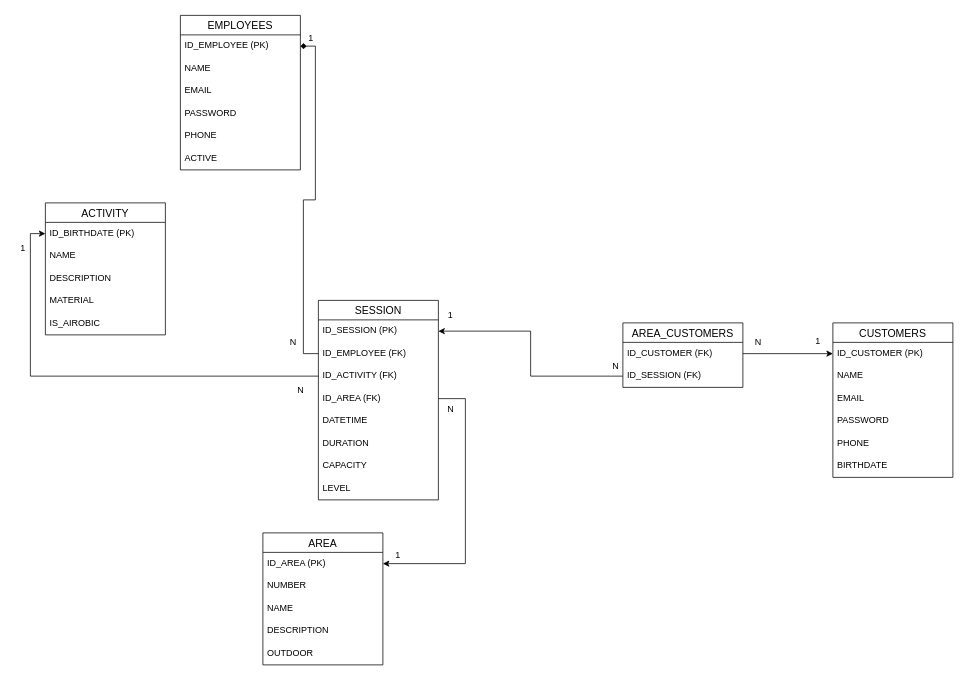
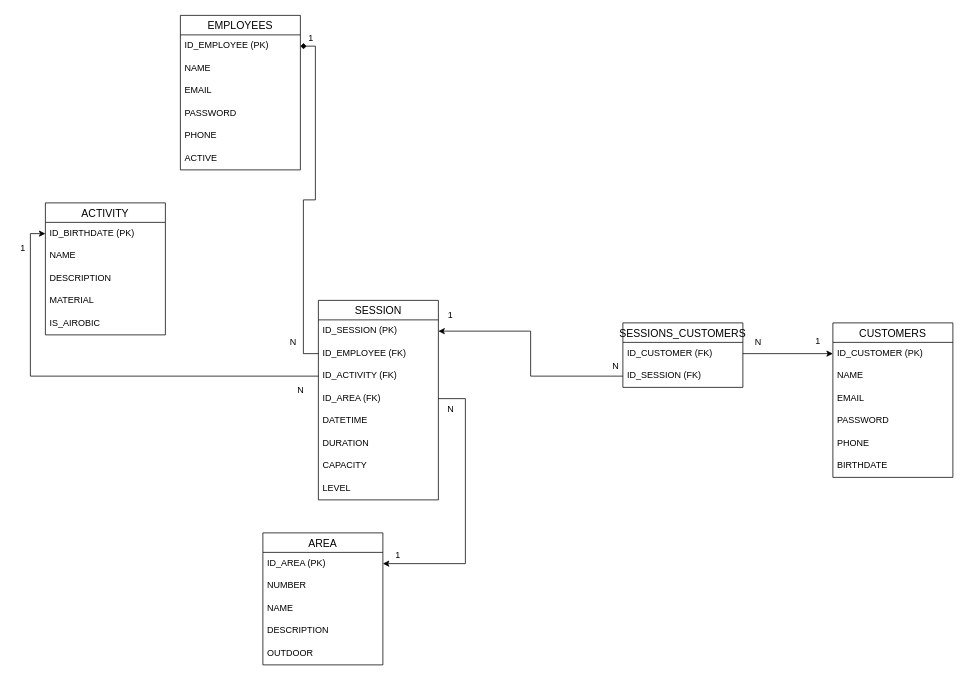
node "AREA_CUSTOMERS": label "AREA_CUSTOMERS" -> "SESSIONS_CUSTOMERS"
